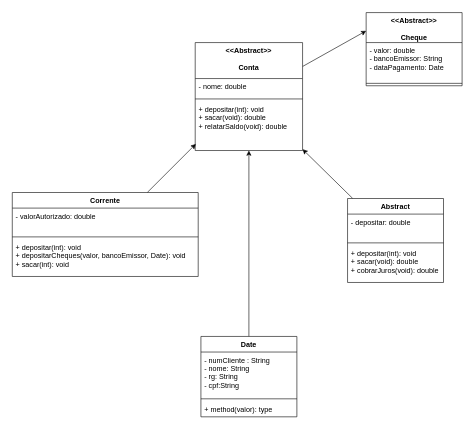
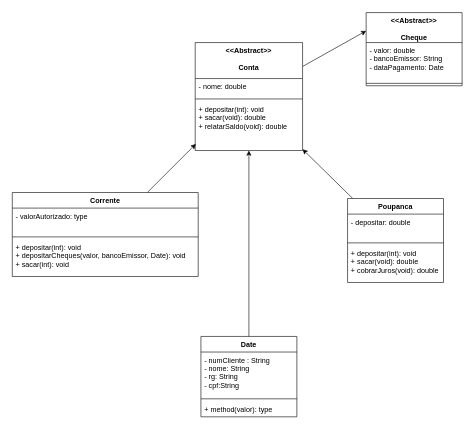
node "Abstract": label "Abstract" -> "Poupanca"
node "- valorAutorizado: double": label "- valorAutorizado: double" -> "- valorAutorizado: type"
